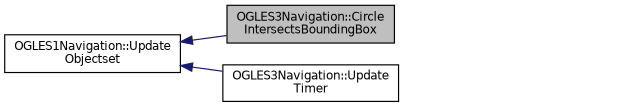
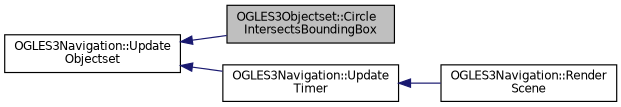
node "OGLES3Navigation::Circle IntersectsBoundingBox": label "OGLES3Navigation::Circle IntersectsBoundingBox" -> "OGLES3Objectset::Circle IntersectsBoundingBox"
node "OGLES1Navigation::Update Objectset": label "OGLES1Navigation::Update Objectset" -> "OGLES3Navigation::Update Objectset"
node "OGLES3Navigation::Render Scene": added
